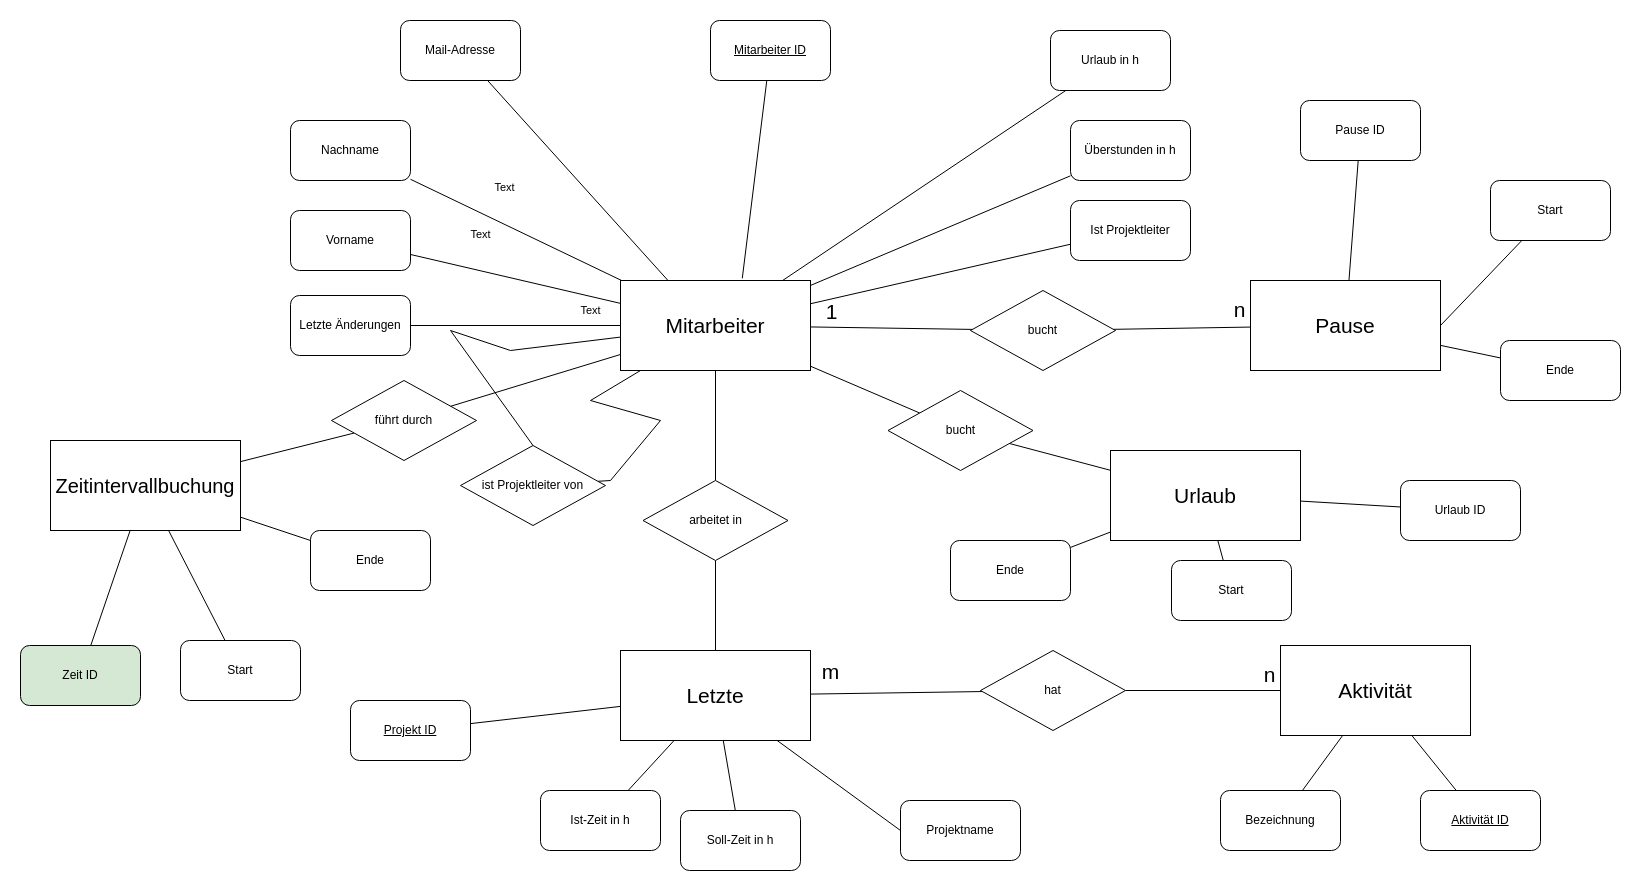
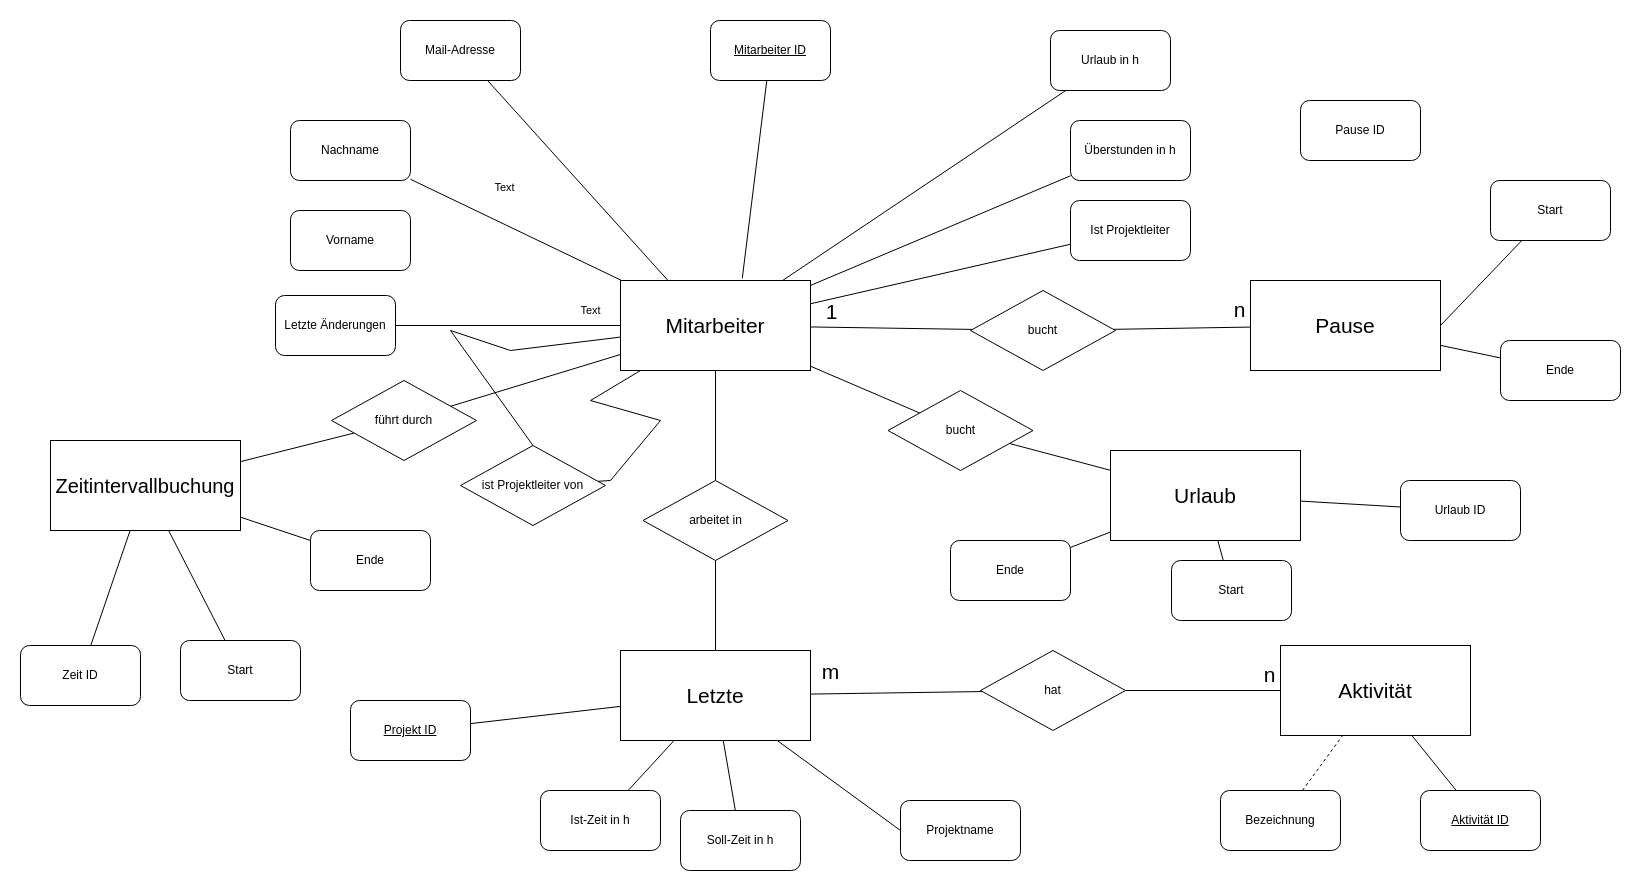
edge "Pause ID" -- "Pause": removed
edge "Vorname" -- "Mitarbeiter": removed, label "Text"
node "Letzte Änderungen": moved (351, 326) -> (336, 326)
node "Zeit ID": fillcolor #d5e8d4 -> #ffffff
edge "Aktivität" -- "Bezeichnung": style solid -> dashed
